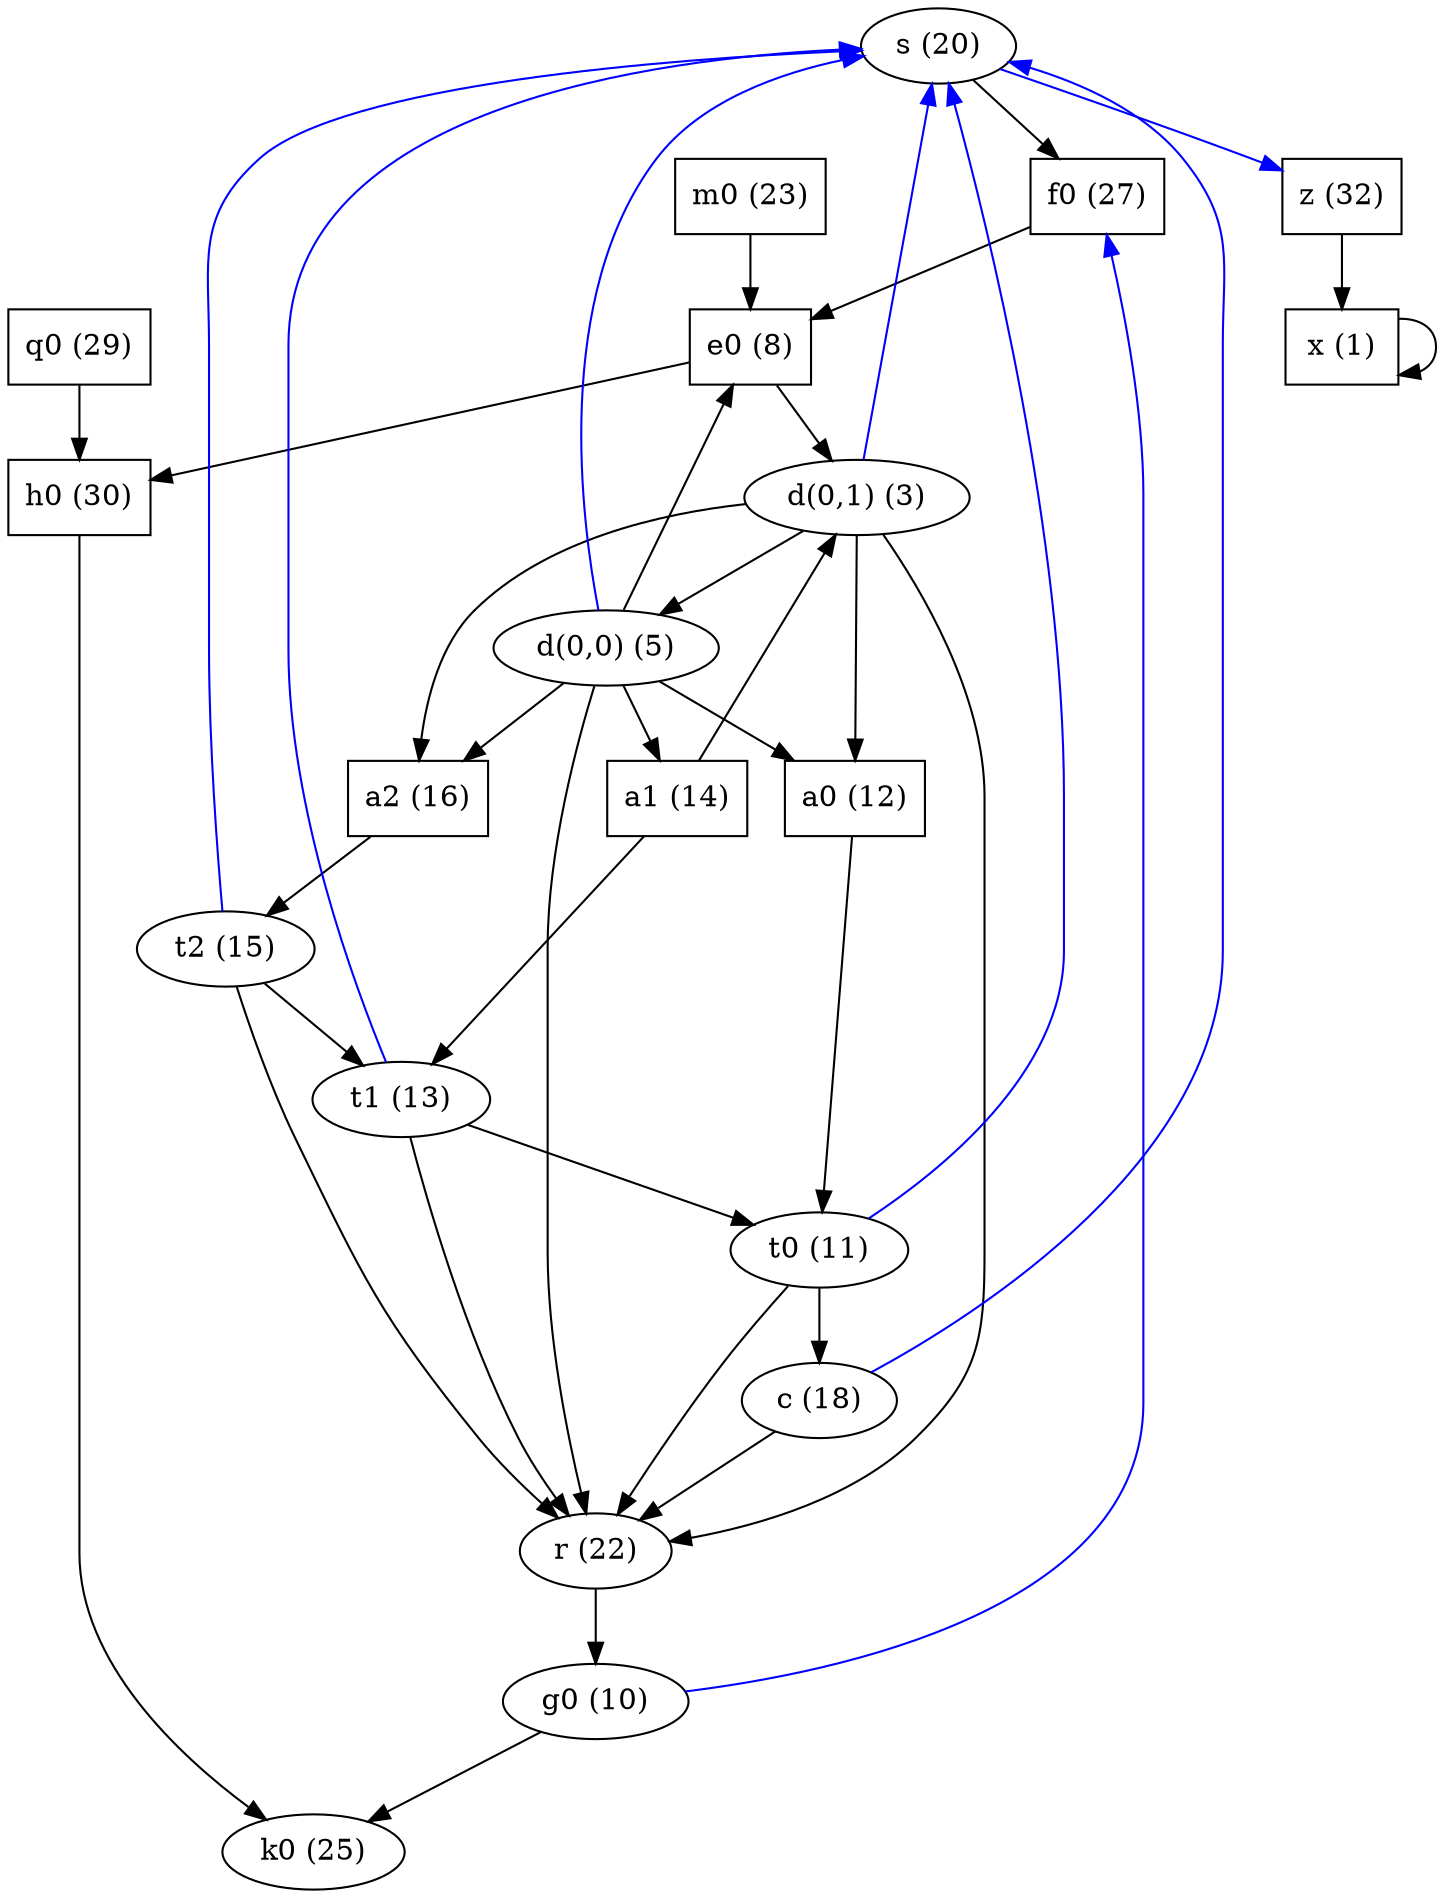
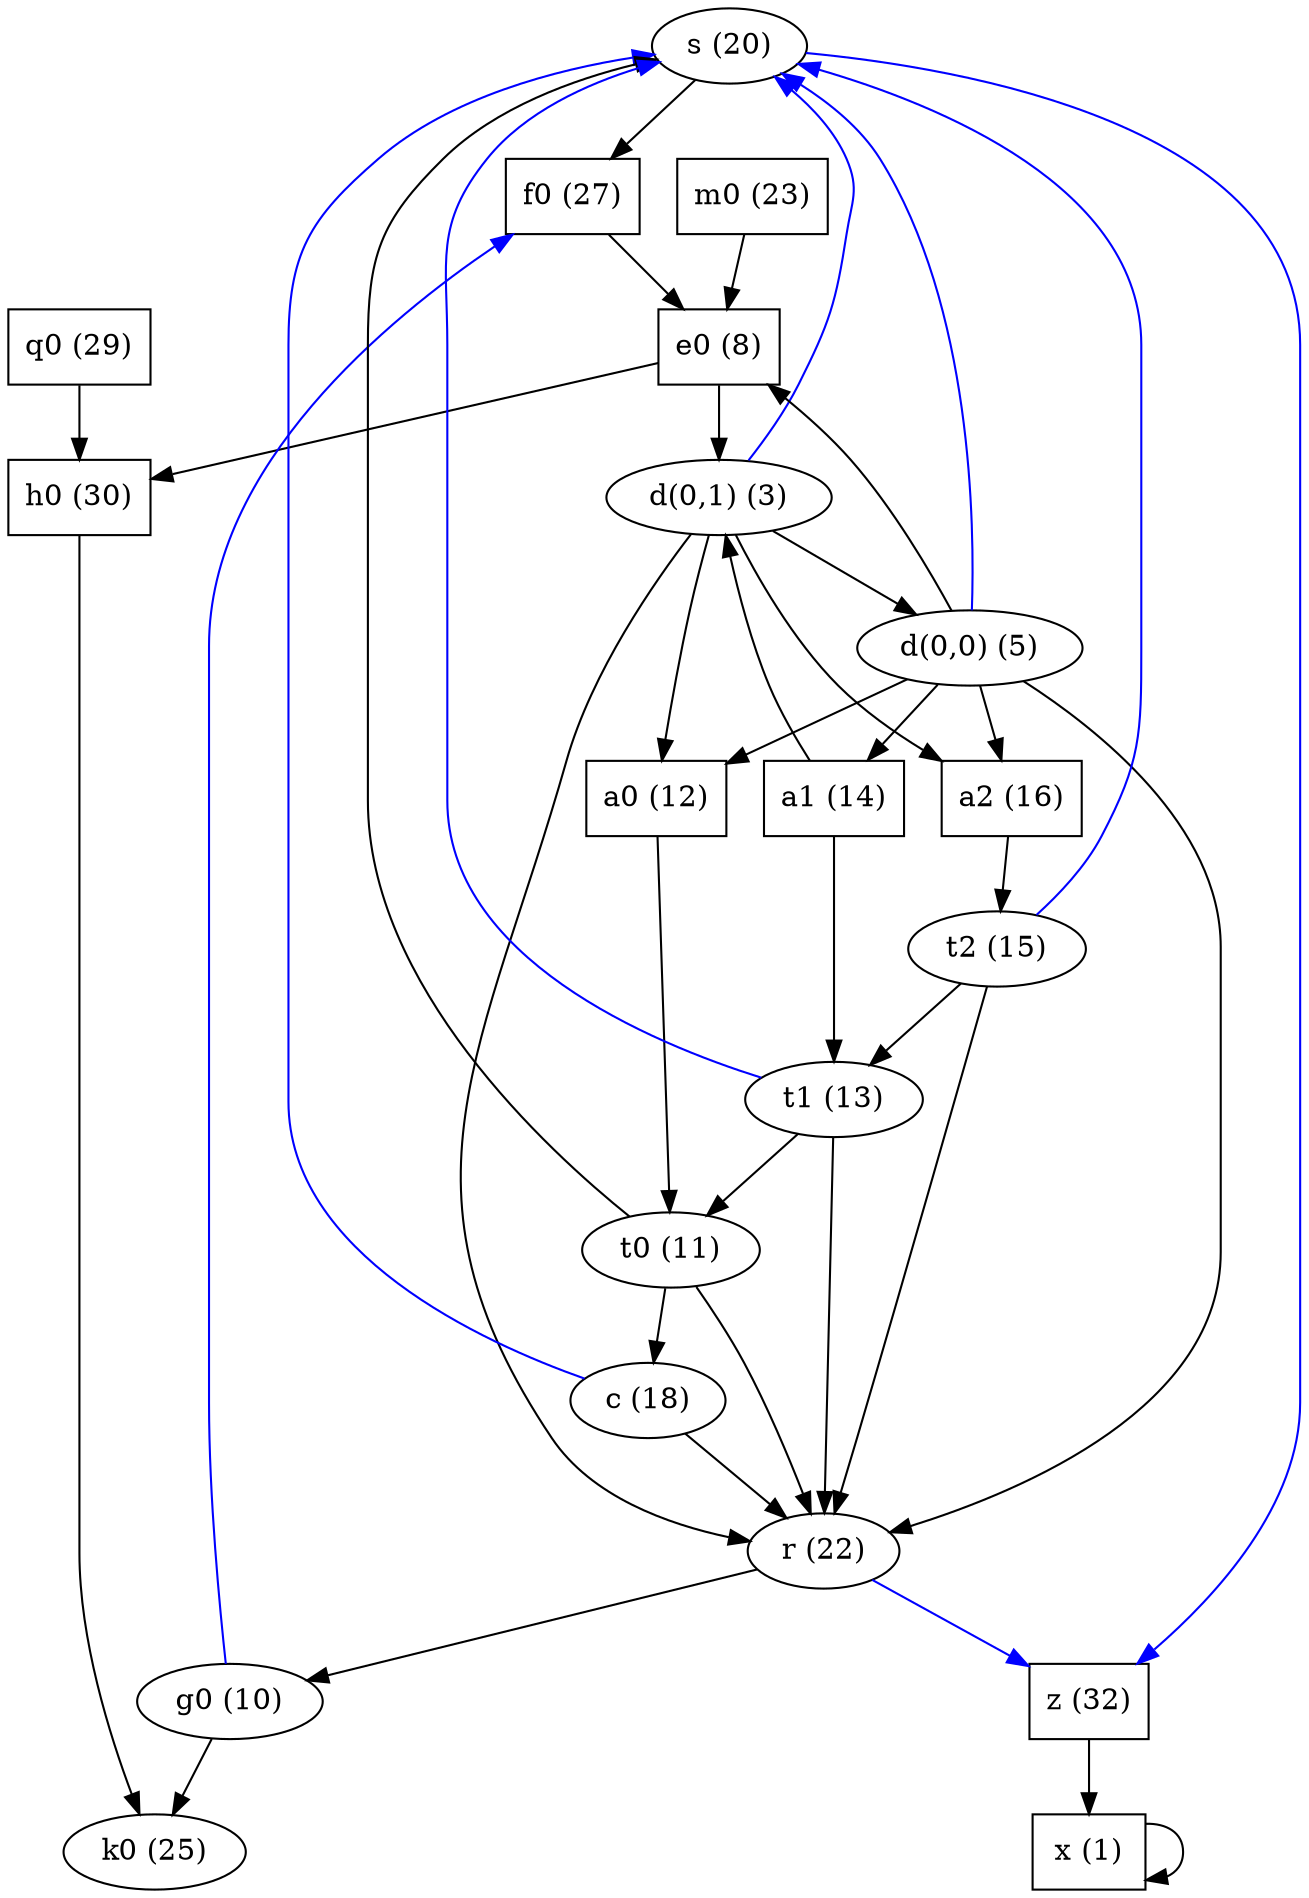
edge "t0 (11)" -> "s (20)": color blue -> black
edge "r (22)" -> "z (32)": added
